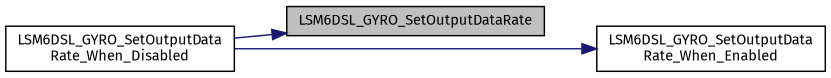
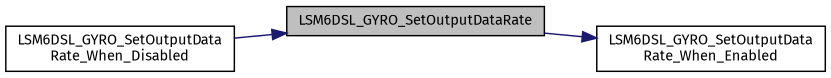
edge "LSM6DSL_GYRO_SetOutputData Rate_When_Disabled" -> "LSM6DSL_GYRO_SetOutputData Rate_When_Enabled": now "LSM6DSL_GYRO_SetOutputDataRate" -> "LSM6DSL_GYRO_SetOutputData Rate_When_Enabled"
